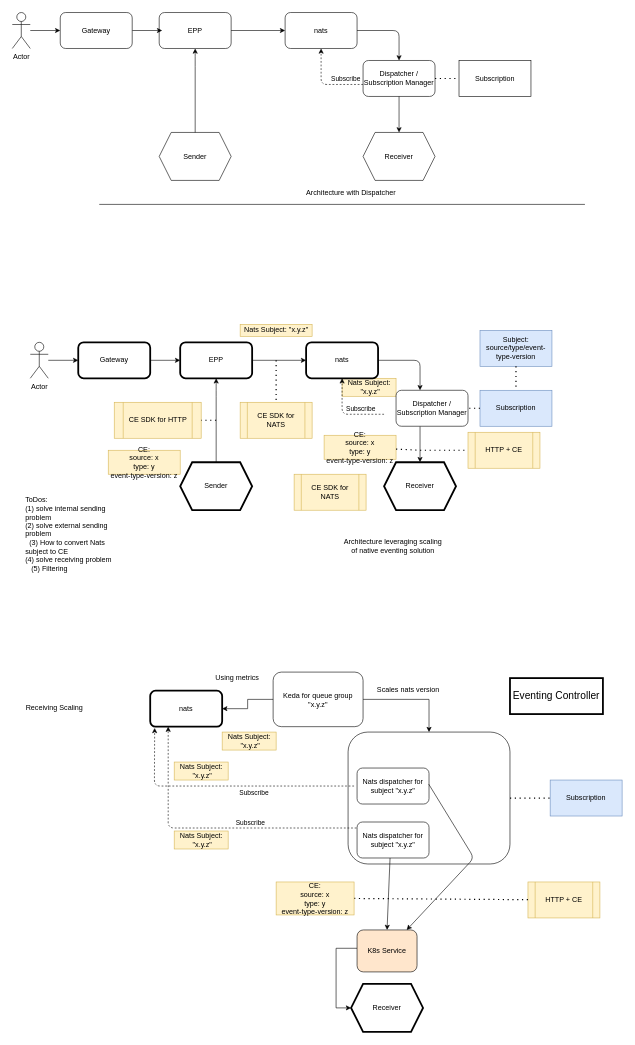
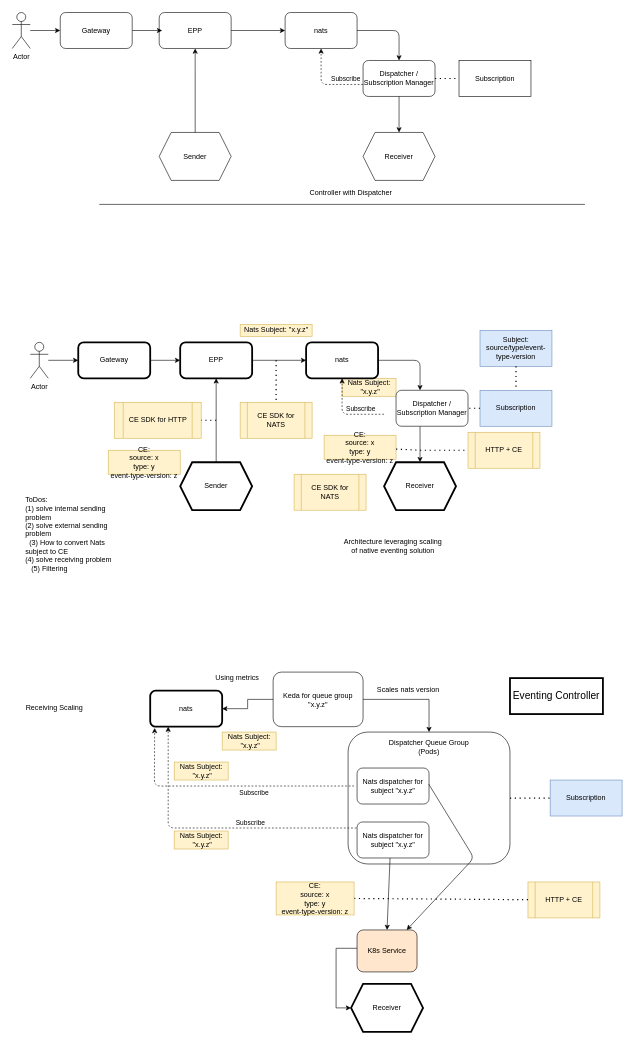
node "Architecture with Dispatcher": label "Architecture with Dispatcher" -> "Controller with Dispatcher"
node "Dispatcher Queue Group (Pods)": added
